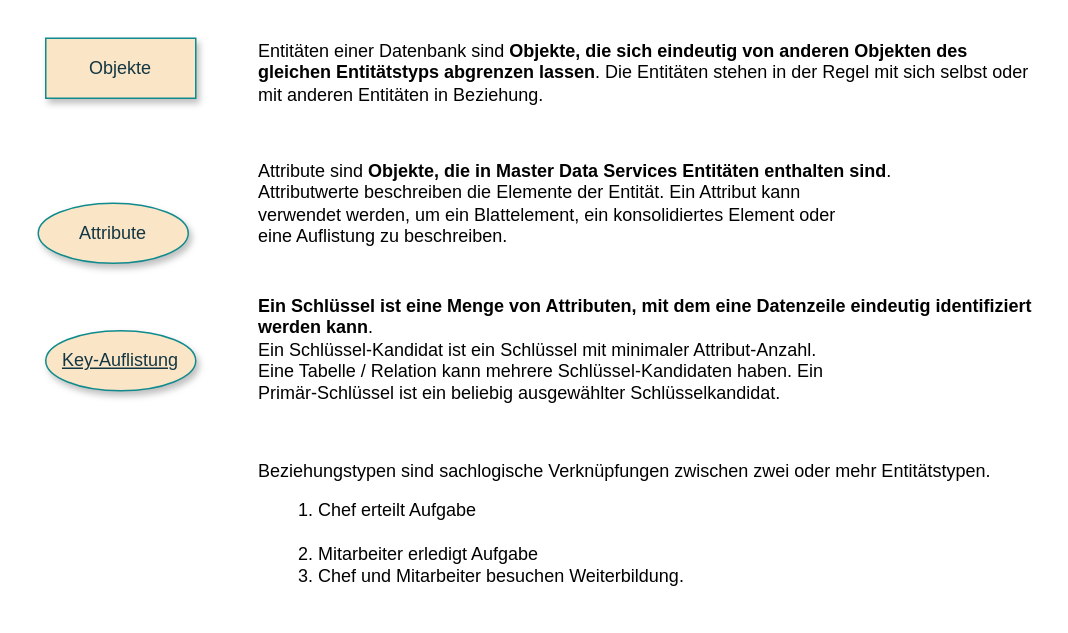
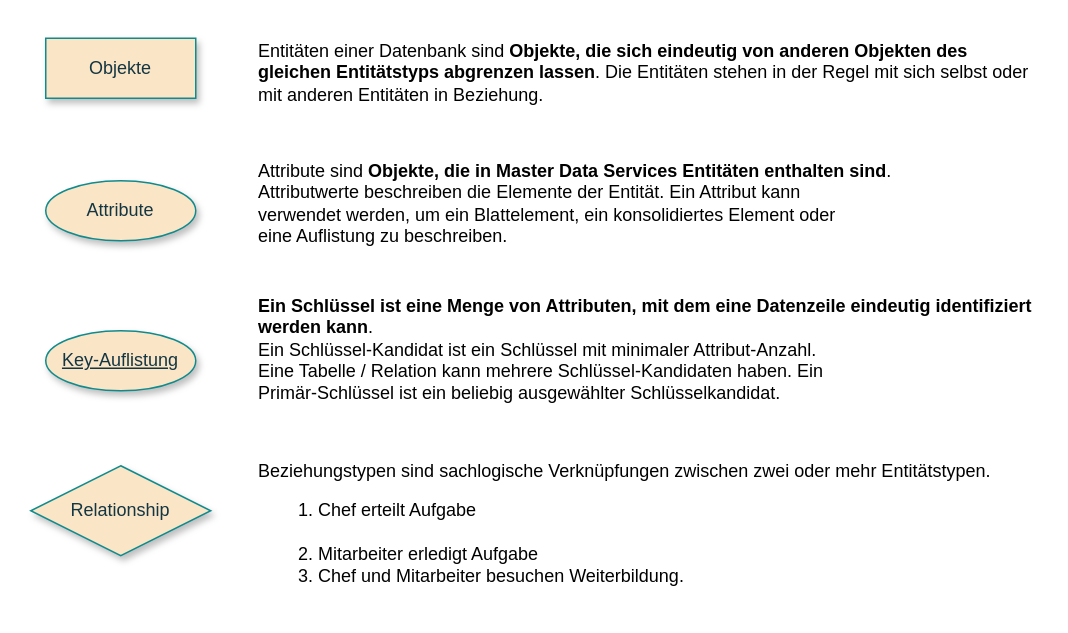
node "Attribute": moved (113, 233) -> (121, 211)
node "Relationship": added
